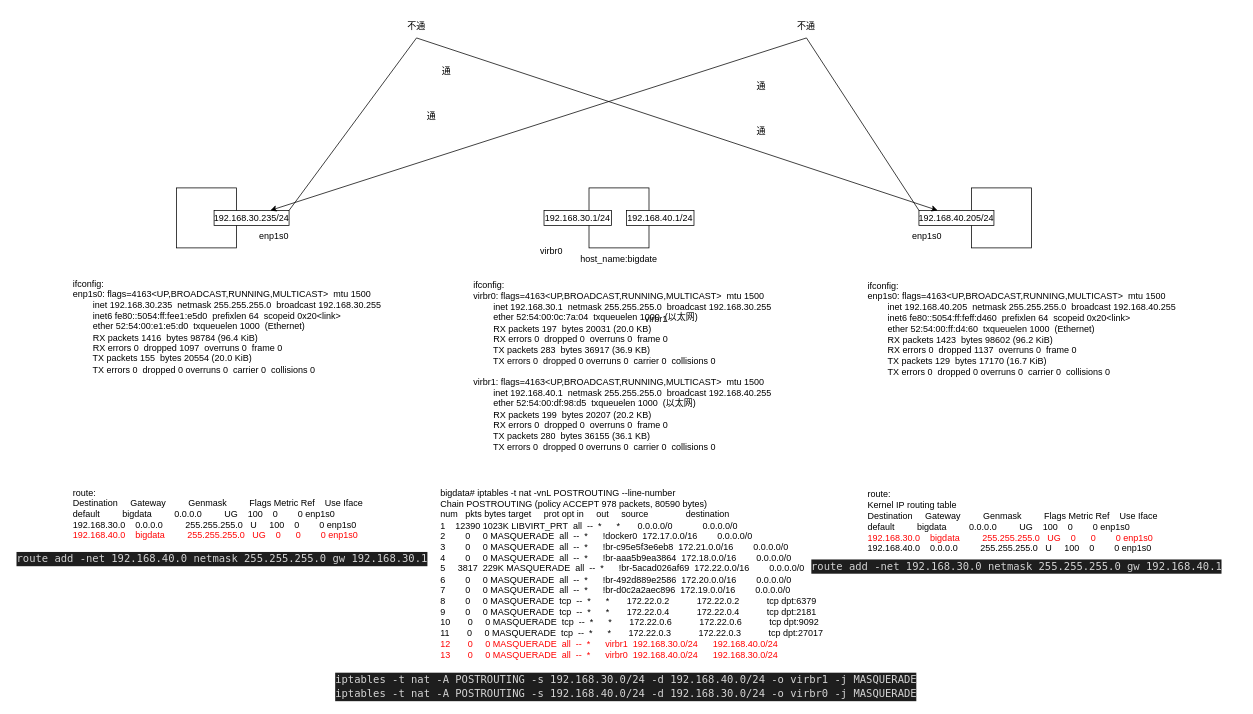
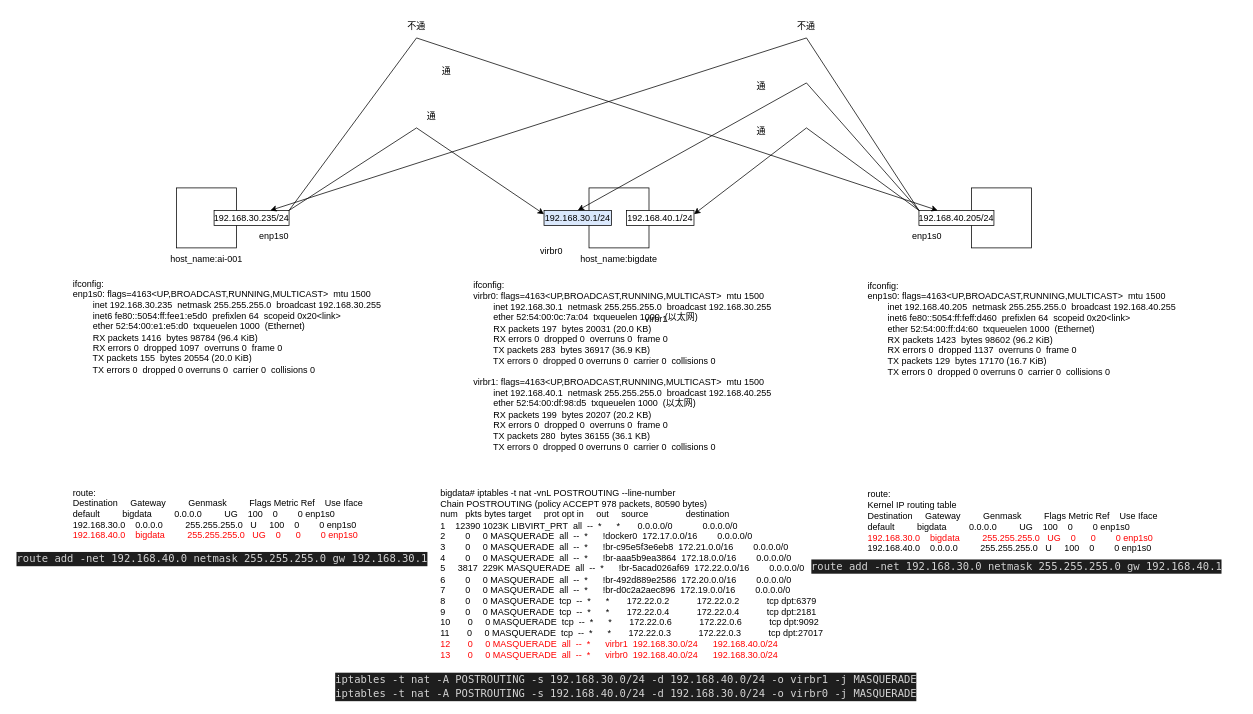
edge "192.168.40.205/24" -> "192.168.30.1/24": added
edge "192.168.40.205/24" -> "192.168.40.1/24": added
edge "192.168.30.235/24" -> "192.168.30.1/24": added
node "192.168.30.1/24": fillcolor #ffffff -> #dae8fc
node "host_name:ai-001": added
